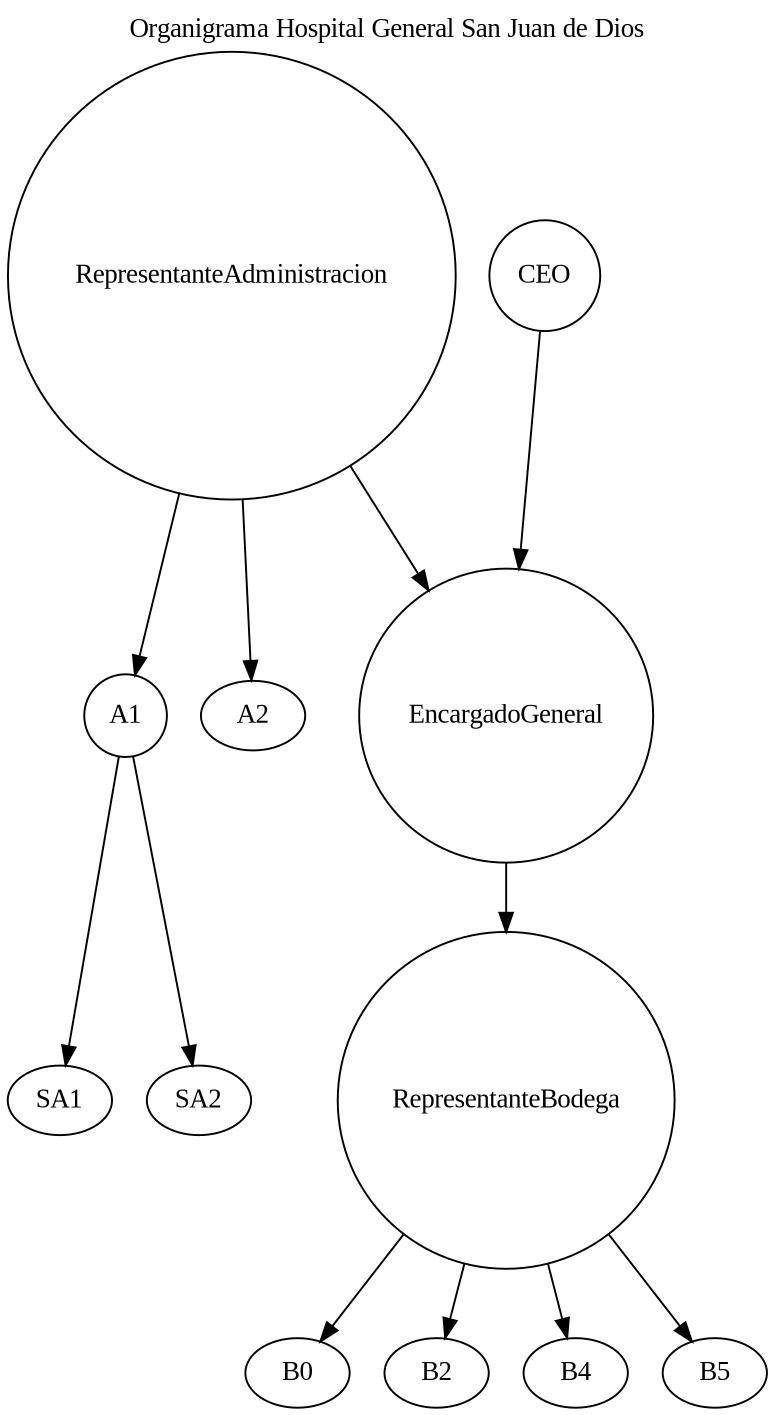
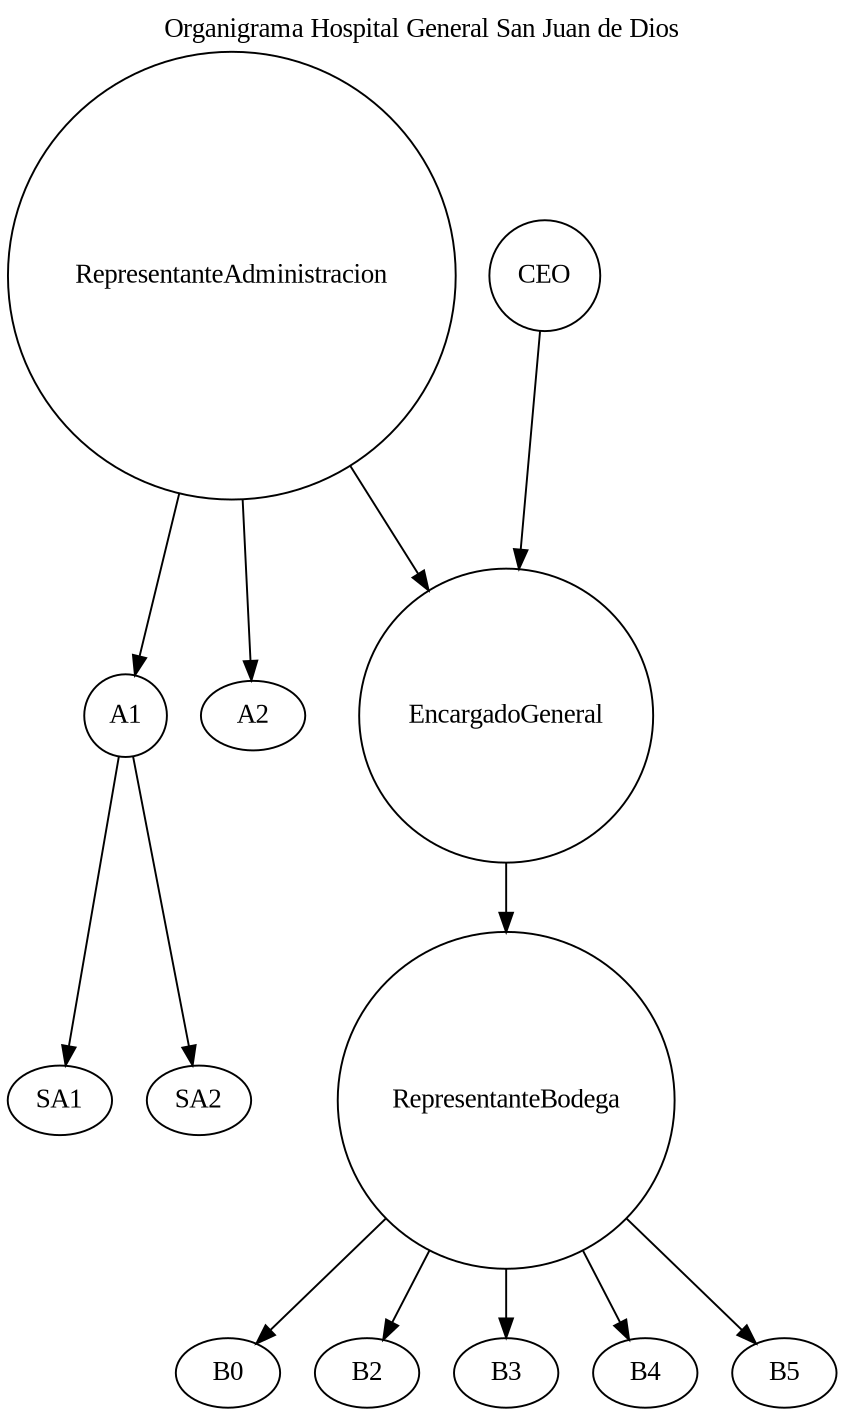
node "B3": added
